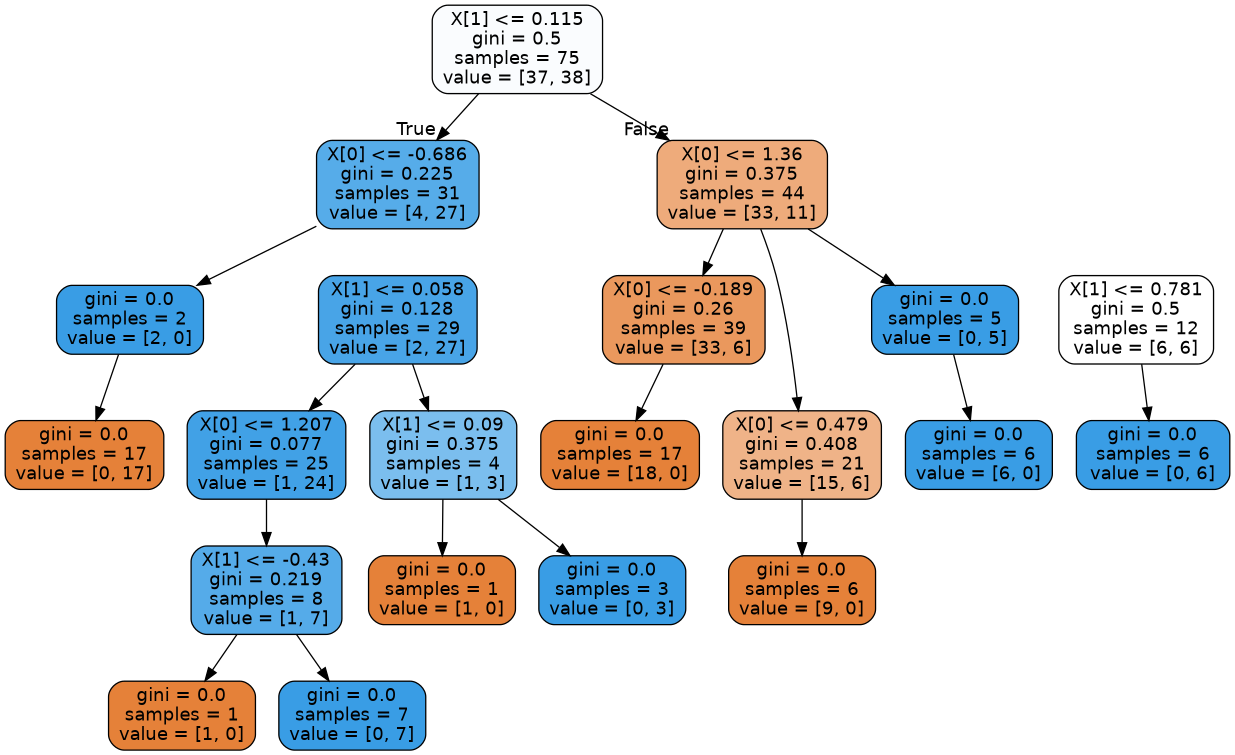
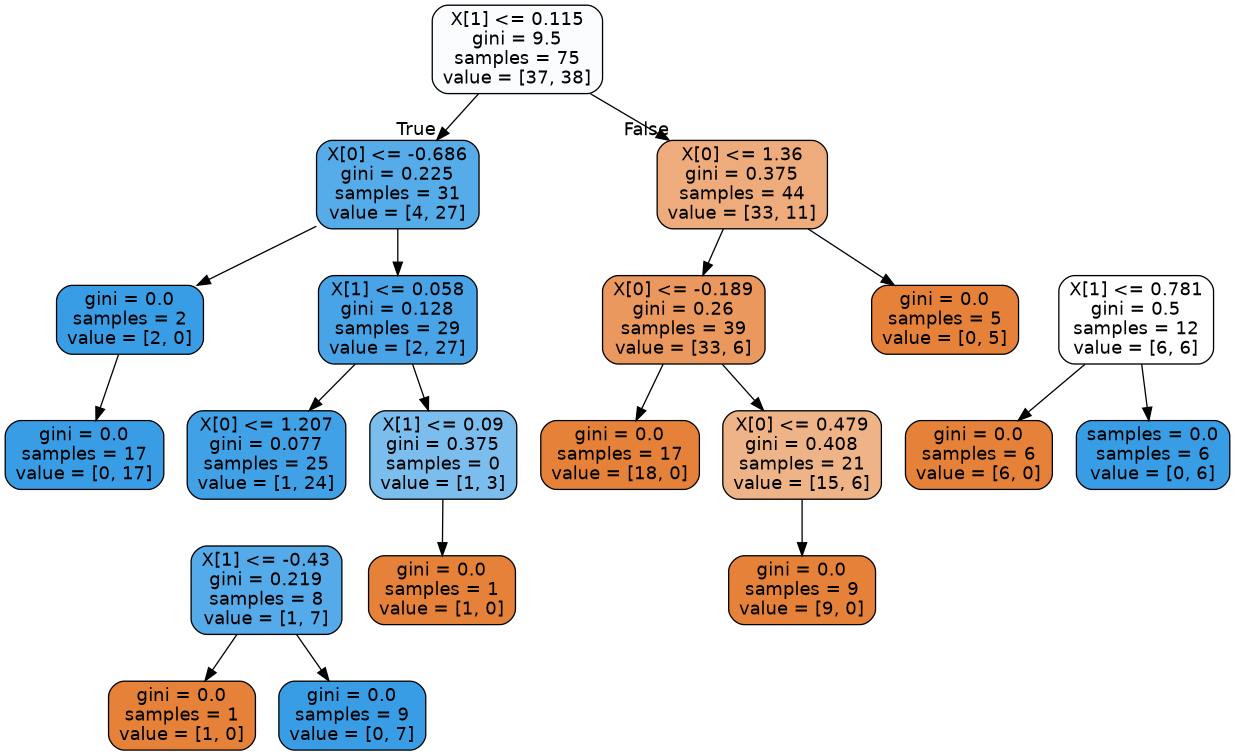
node "X[1] <= 0.115 gini = 0.5 samples = 75 value = [37, 38]": label "X[1] <= 0.115 gini = 0.5 samples = 75 value = [37, 38]" -> "X[1] <= 0.115 gini = 9.5 samples = 75 value = [37, 38]"
edge "X[0] <= -0.686 gini = 0.225 samples = 31 value = [4, 27]" -> "X[1] <= 0.058 gini = 0.128 samples = 29 value = [2, 27]": added
edge "X[0] <= 1.36 gini = 0.375 samples = 44 value = [33, 11]" -> "X[0] <= 0.479 gini = 0.408 samples = 21 value = [15, 6]": now "X[0] <= -0.189 gini = 0.26 samples = 39 value = [33, 6]" -> "X[0] <= 0.479 gini = 0.408 samples = 21 value = [15, 6]"
node "gini = 0.0 samples = 5 value = [0, 5]": fillcolor #399de5 -> #e58139
edge "gini = 0.0 samples = 5 value = [0, 5]" -> "gini = 0.0 samples = 6 value = [6, 0]": now "X[1] <= 0.781 gini = 0.5 samples = 12 value = [6, 6]" -> "gini = 0.0 samples = 6 value = [6, 0]"
node "gini = 0.0 samples = 17 value = [0, 17]": fillcolor #e58139 -> #399de5
node "X[1] <= 0.09 gini = 0.375 samples = 4 value = [1, 3]": label "X[1] <= 0.09 gini = 0.375 samples = 4 value = [1, 3]" -> "X[1] <= 0.09 gini = 0.375 samples = 0 value = [1, 3]"
node "gini = 0.0 samples = 6 value = [6, 0]": fillcolor #399de5 -> #e58139
node "gini = 0.0 samples = 6 value = [0, 6]": label "gini = 0.0 samples = 6 value = [0, 6]" -> "samples = 0.0 samples = 6 value = [0, 6]"
edge "X[0] <= 1.207 gini = 0.077 samples = 25 value = [1, 24]" -> "X[1] <= -0.43 gini = 0.219 samples = 8 value = [1, 7]": removed
node "gini = 0.0 samples = 3 value = [0, 3]": removed
node "gini = 0.0 samples = 6 value = [9, 0]": label "gini = 0.0 samples = 6 value = [9, 0]" -> "gini = 0.0 samples = 9 value = [9, 0]"
node "gini = 0.0 samples = 7 value = [0, 7]": label "gini = 0.0 samples = 7 value = [0, 7]" -> "gini = 0.0 samples = 9 value = [0, 7]"
